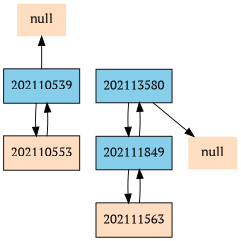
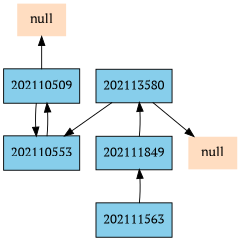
node "202110539": label "202110539" -> "202110509"
edge "202113580" -> "202111849": now "202113580" -> "202110553"
node "202110553": fillcolor #ffddc1 -> #87ceeb
edge "202111849" -> "202111563": removed
node "202111563": fillcolor #ffddc1 -> #87ceeb
